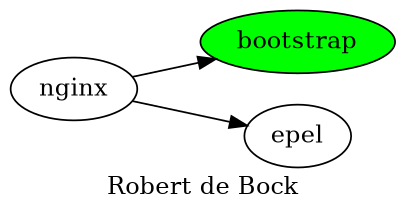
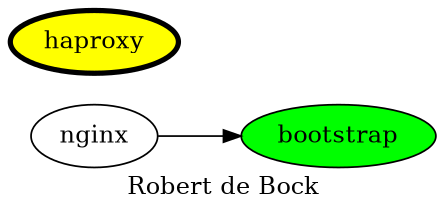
node "haproxy": added
node "epel": removed
